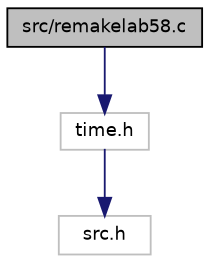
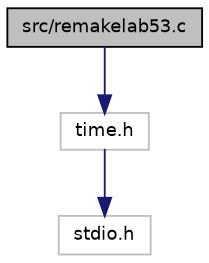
node "src/remakelab58.c": label "src/remakelab58.c" -> "src/remakelab53.c"
node "src.h": label "src.h" -> "stdio.h"
